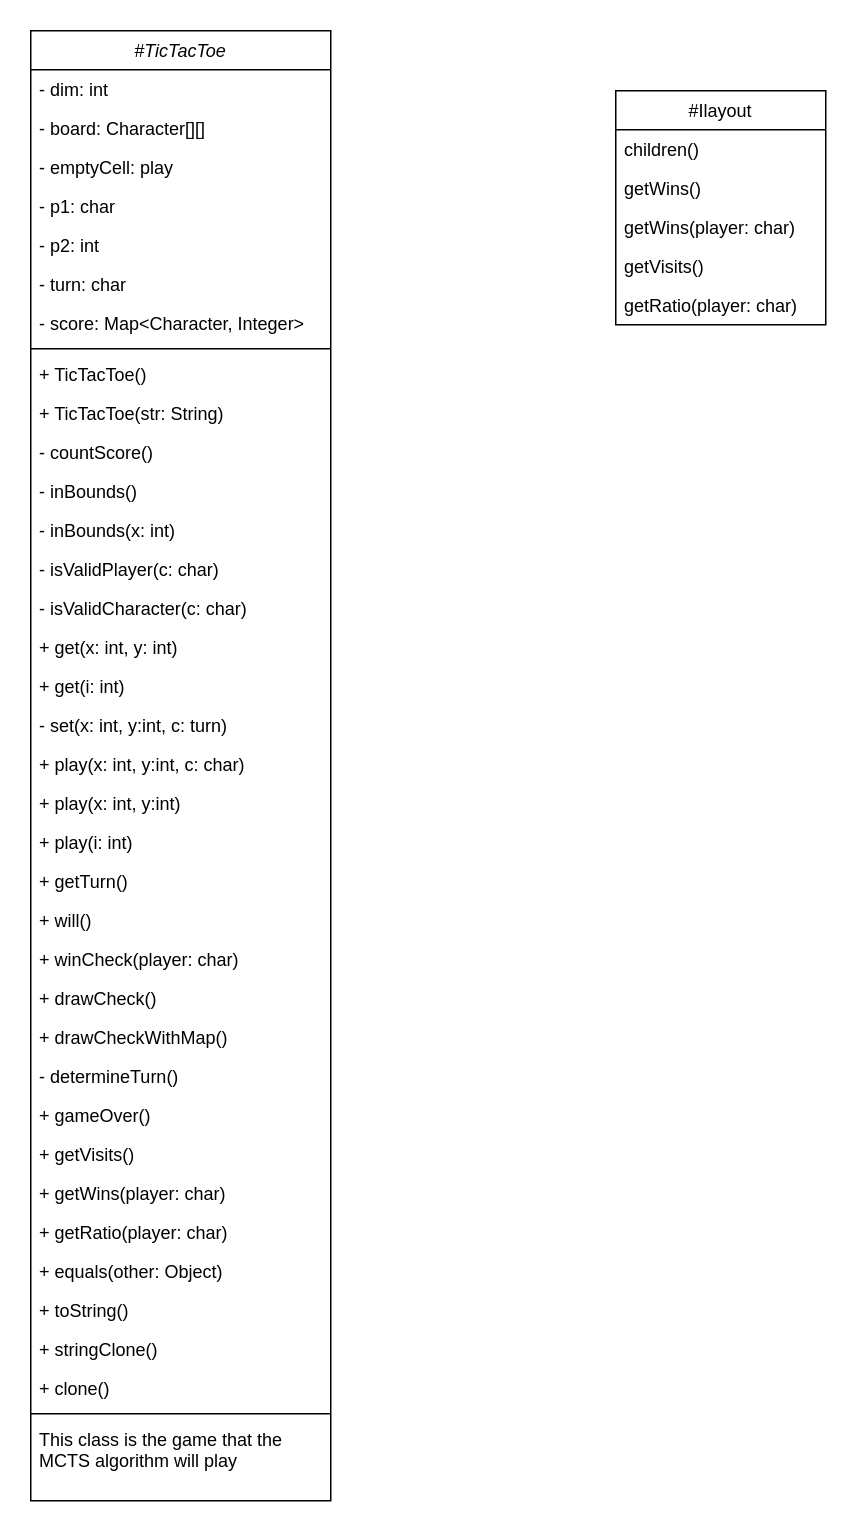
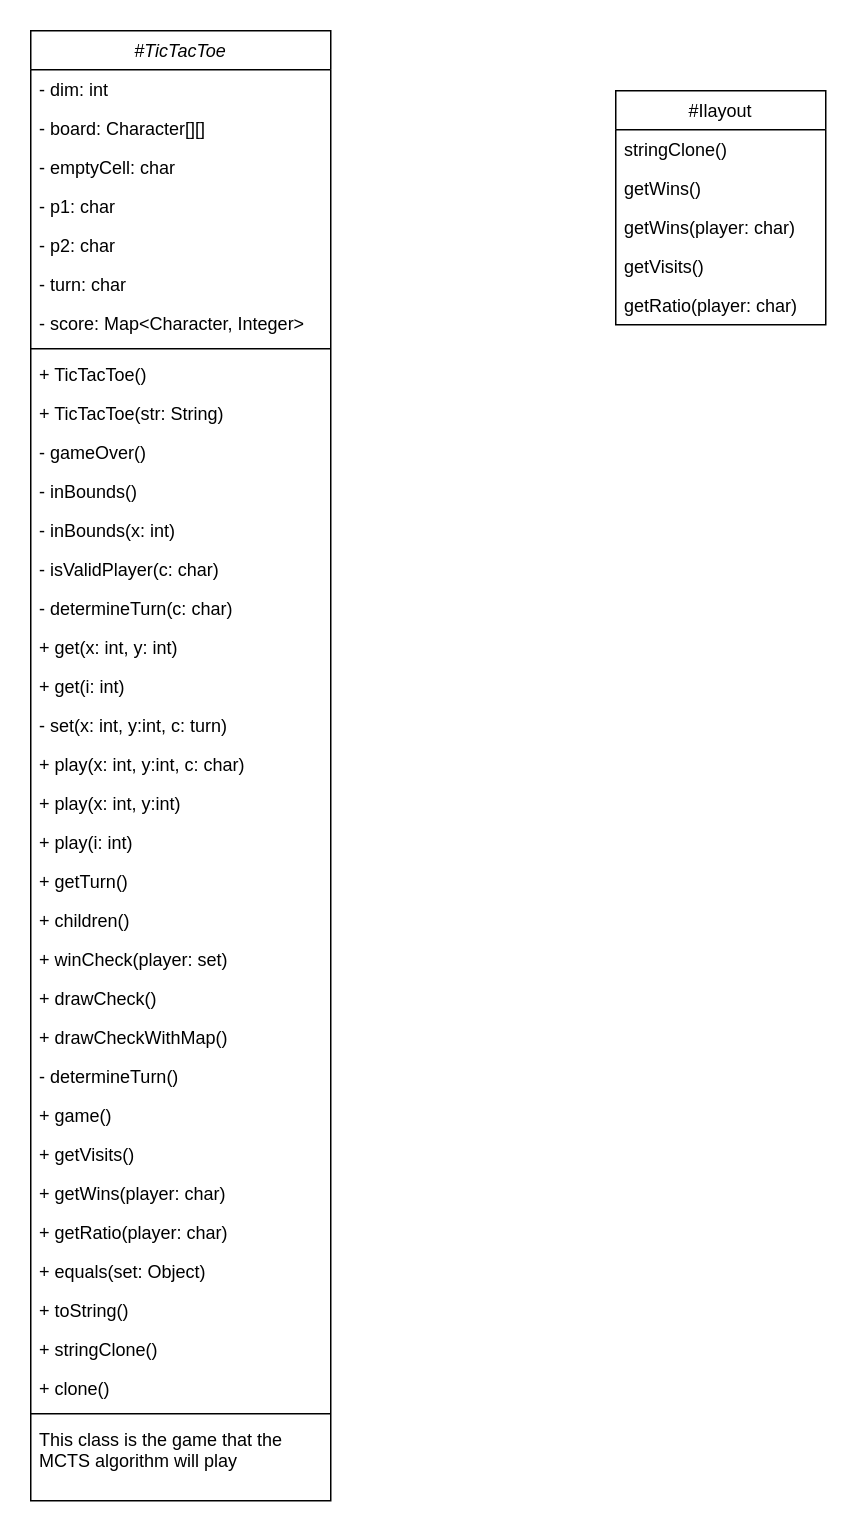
node "children()": label "children()" -> "stringClone()"
node "- emptyCell: play": label "- emptyCell: play" -> "- emptyCell: char"
node "- p2: int": label "- p2: int" -> "- p2: char"
node "- countScore()": label "- countScore()" -> "- gameOver()"
node "- isValidCharacter(c: char)": label "- isValidCharacter(c: char)" -> "- determineTurn(c: char)"
node "+ will()": label "+ will()" -> "+ children()"
node "+ winCheck(player: char)": label "+ winCheck(player: char)" -> "+ winCheck(player: set)"
node "+ gameOver()": label "+ gameOver()" -> "+ game()"
node "+ equals(other: Object)": label "+ equals(other: Object)" -> "+ equals(set: Object)"
